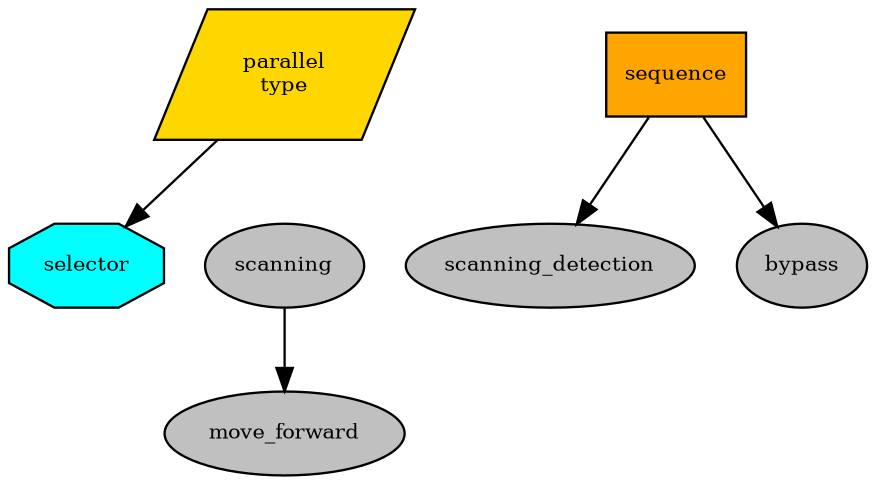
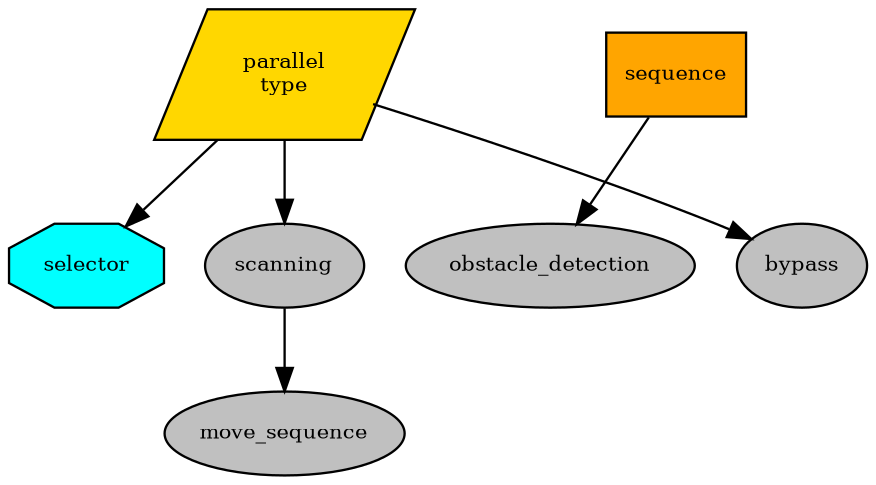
edge "sequence" -> "bypass": now "parallel type" -> "bypass"
edge "parallel type" -> "scanning": added
node "scanning_detection": label "scanning_detection" -> "obstacle_detection"
node "move_forward": label "move_forward" -> "move_sequence"
